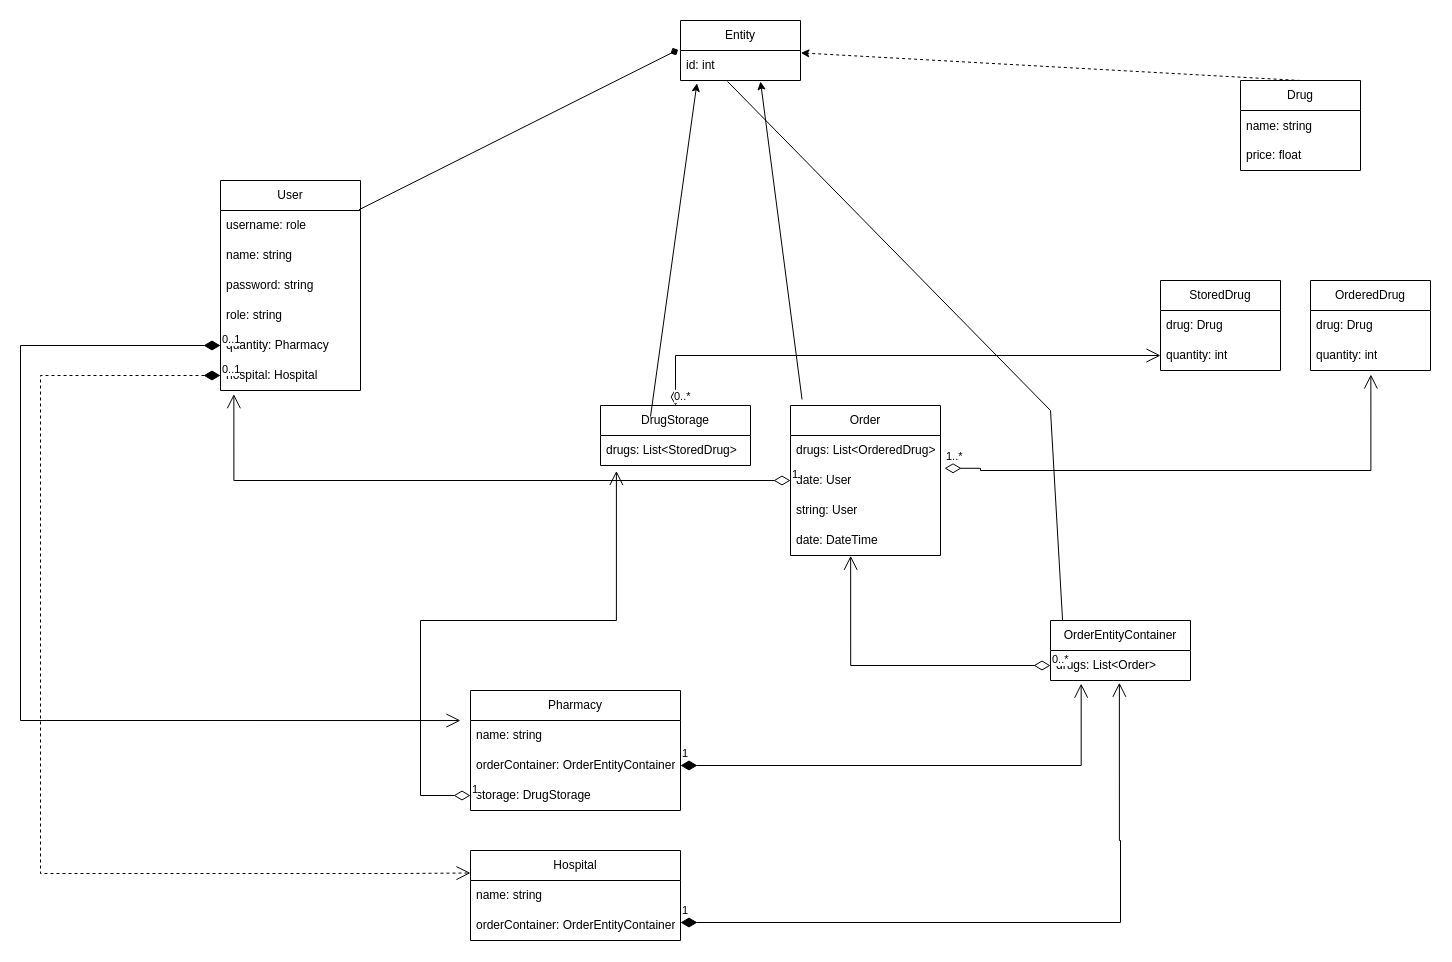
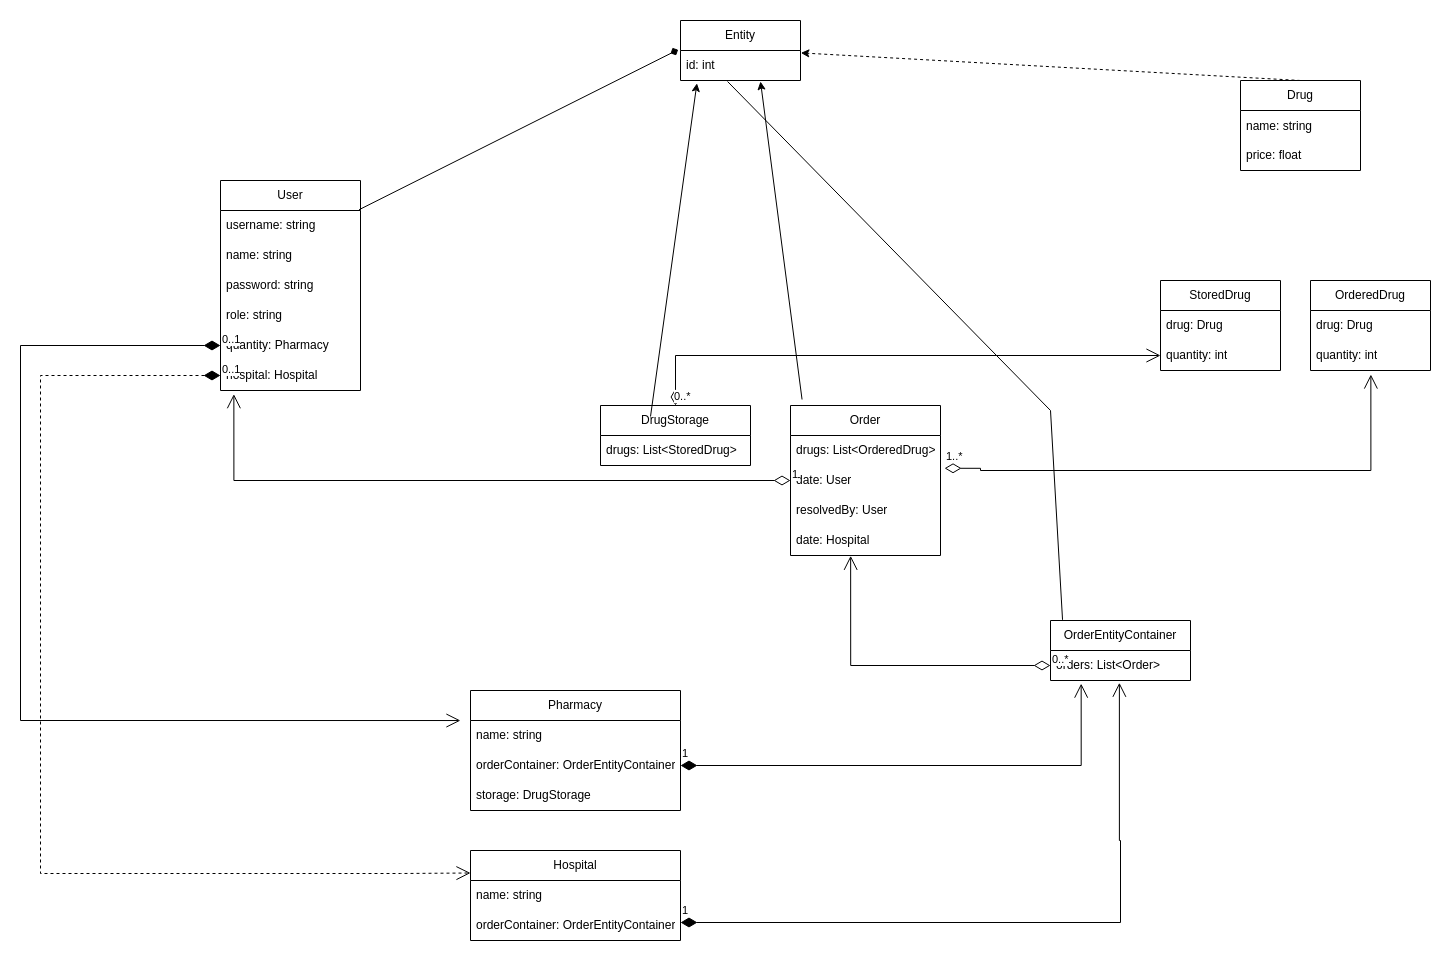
node "username: role": label "username: role" -> "username: string"
node "string: User": label "string: User" -> "resolvedBy: User"
node "date: DateTime": label "date: DateTime" -> "date: Hospital"
edge "drugs: List<StoredDrug>" -- "storage: DrugStorage": removed, label "1"
node "drugs: List<Order>": label "drugs: List<Order>" -> "orders: List<Order>"
